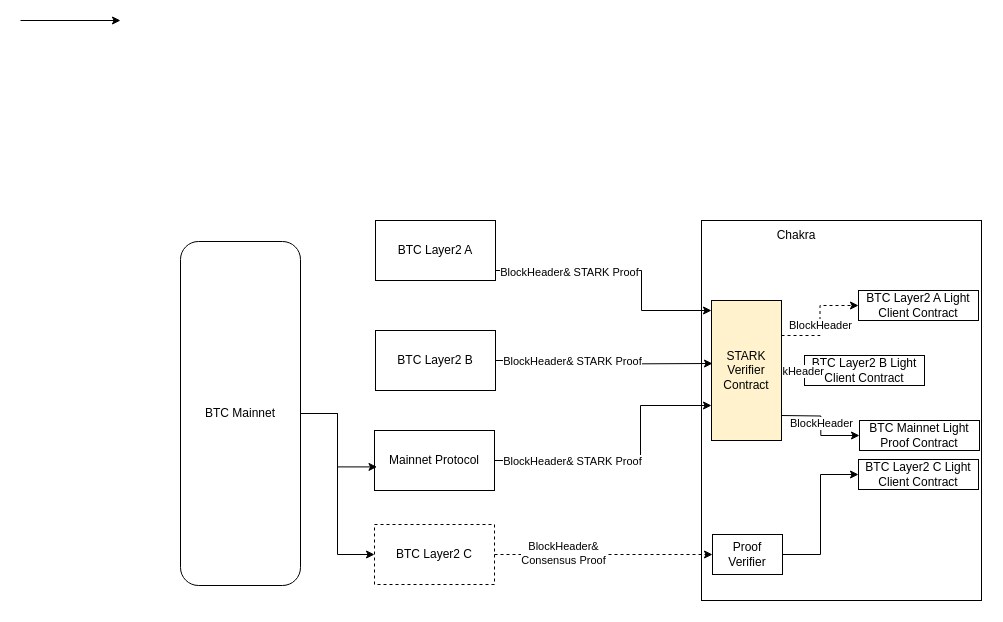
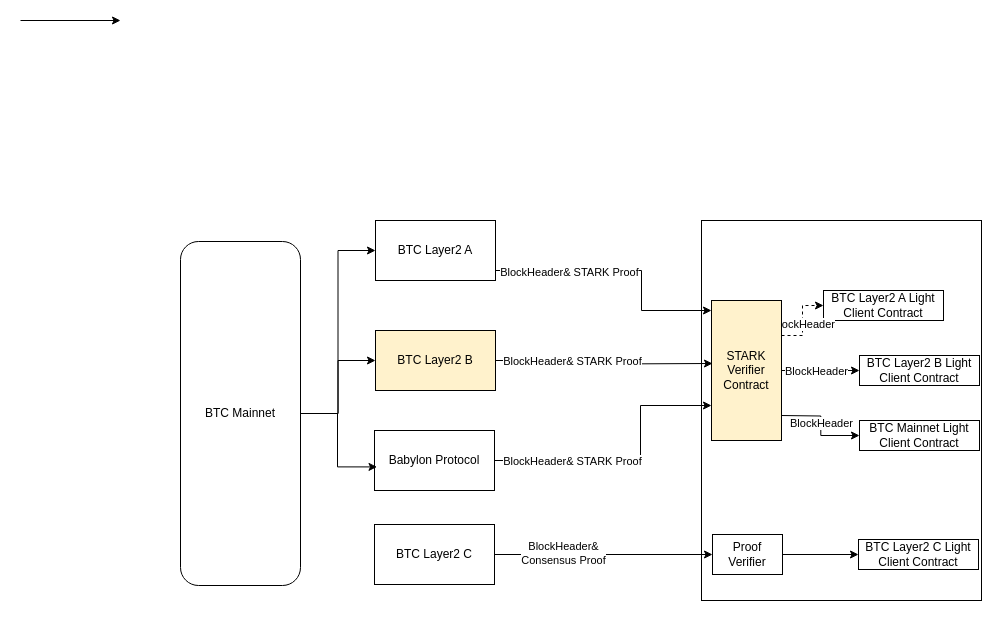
node "Chakra": removed
edge "BTC Mainnet" -> "BTC Layer2 A": added
node "BTC Layer2 A Light Client Contract": moved (919, 306) -> (884, 306)
node "BTC Layer2 B": fillcolor #ffffff -> #fff2cc
node "BTC Layer2 B Light Client Contract": moved (865, 371) -> (920, 371)
node "BTC Mainnet Light Proof Contract": label "BTC Mainnet Light Proof Contract" -> "BTC Mainnet Light Client Contract"
node "Mainnet Protocol": label "Mainnet Protocol" -> "Babylon Protocol"
node "BTC Layer2 C Light Client Contract": moved (919, 475) -> (919, 555)
edge "BTC Mainnet" -> "BTC Layer2 C": now "BTC Mainnet" -> "BTC Layer2 B"
node "BTC Layer2 C": style dashed -> solid
edge "BTC Layer2 C" -> "Proof Verifier": style dashed -> solid
